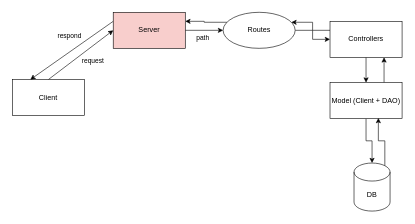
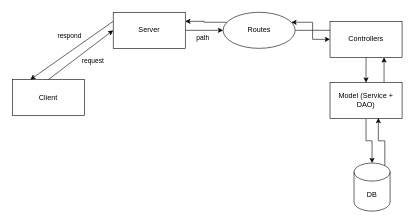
node "Server": fillcolor #f8cecc -> #ffffff
node "Model (Client + DAO)": label "Model (Client + DAO)" -> "Model (Service + DAO)"
